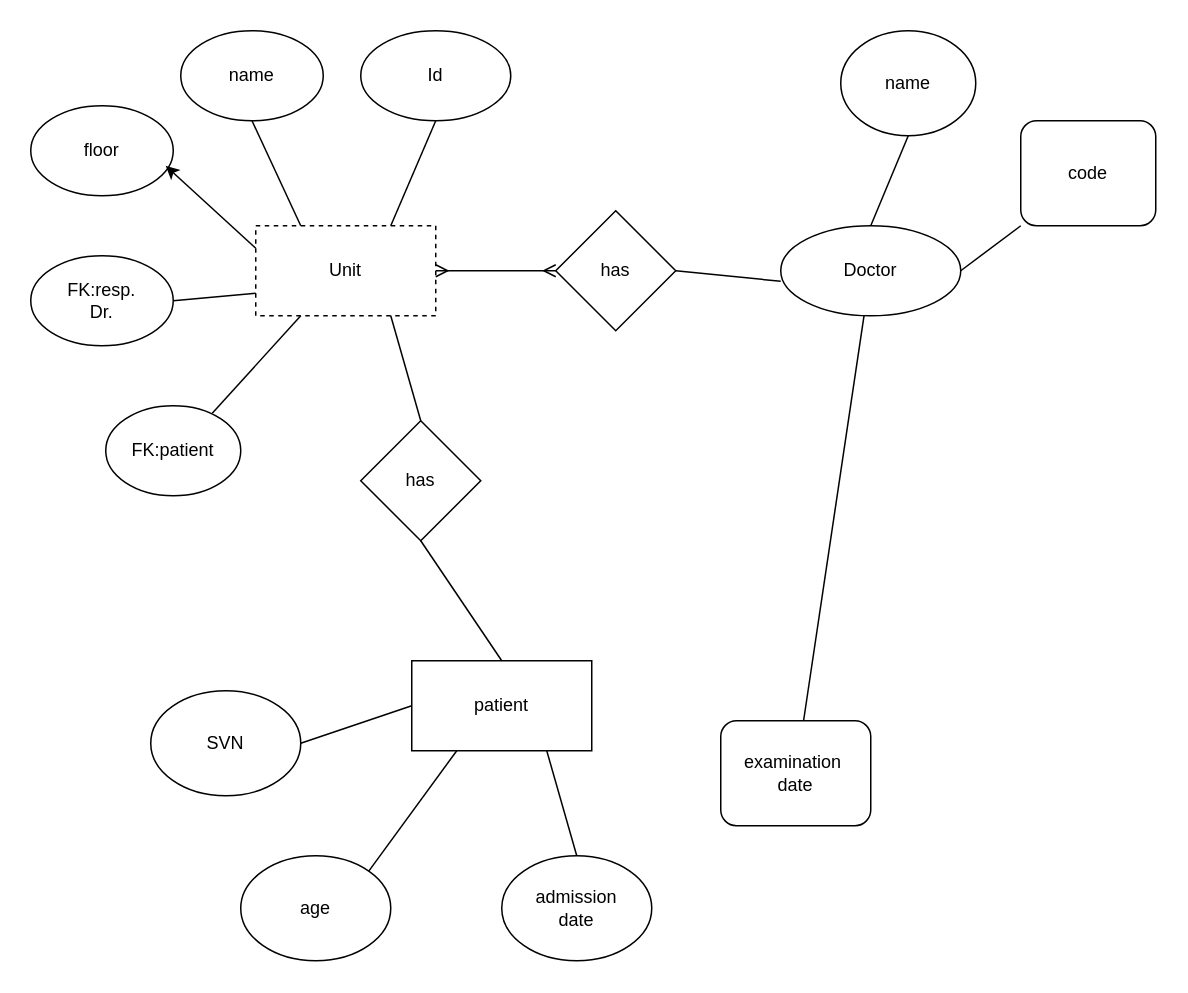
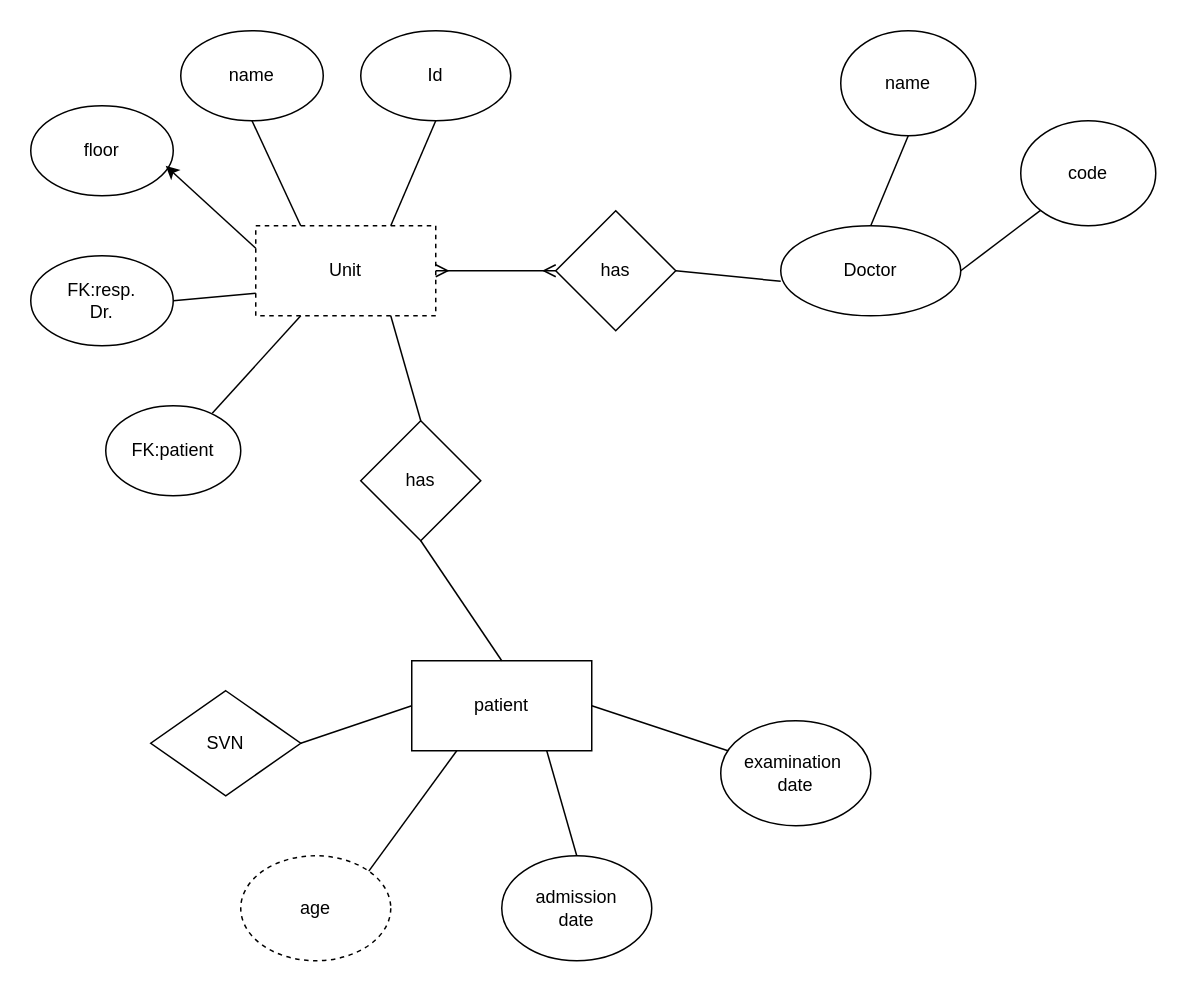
node "code": shape rounded rectangle -> ellipse
edge "Doctor" -- "examination date": now "patient" -- "examination date"
node "SVN": shape ellipse -> diamond
node "examination date": shape rounded rectangle -> ellipse
node "age": style solid -> dashed
